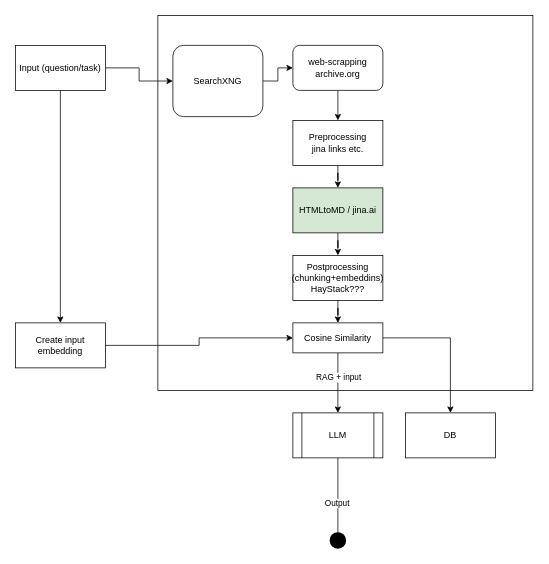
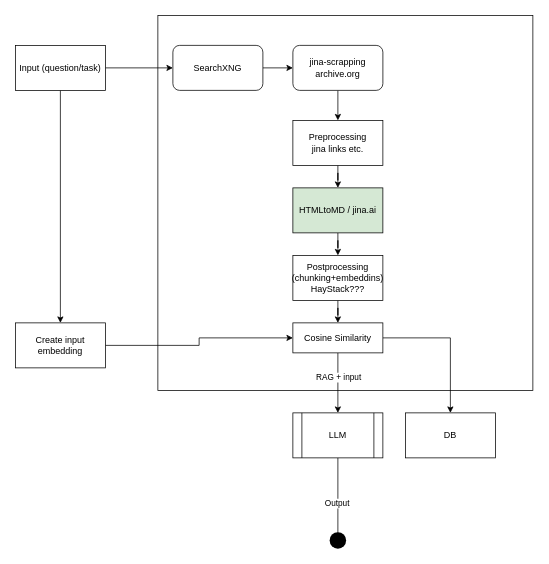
node "web-scrapping archive.org": label "web-scrapping archive.org" -> "jina-scrapping archive.org"
node "SearchXNG": size 90x71 -> 90x45
